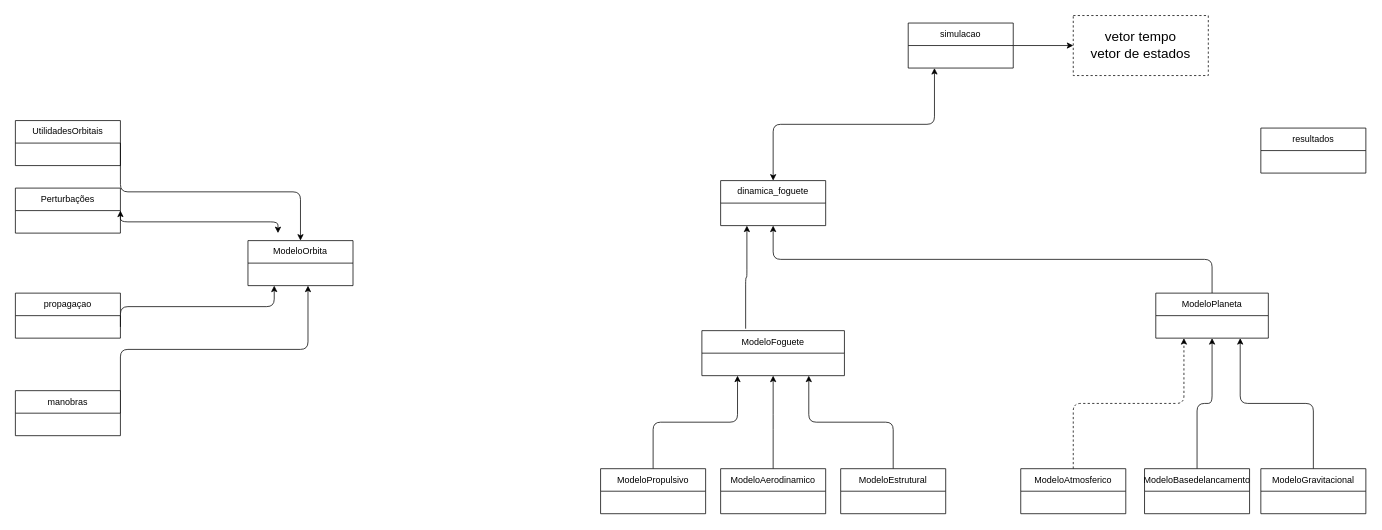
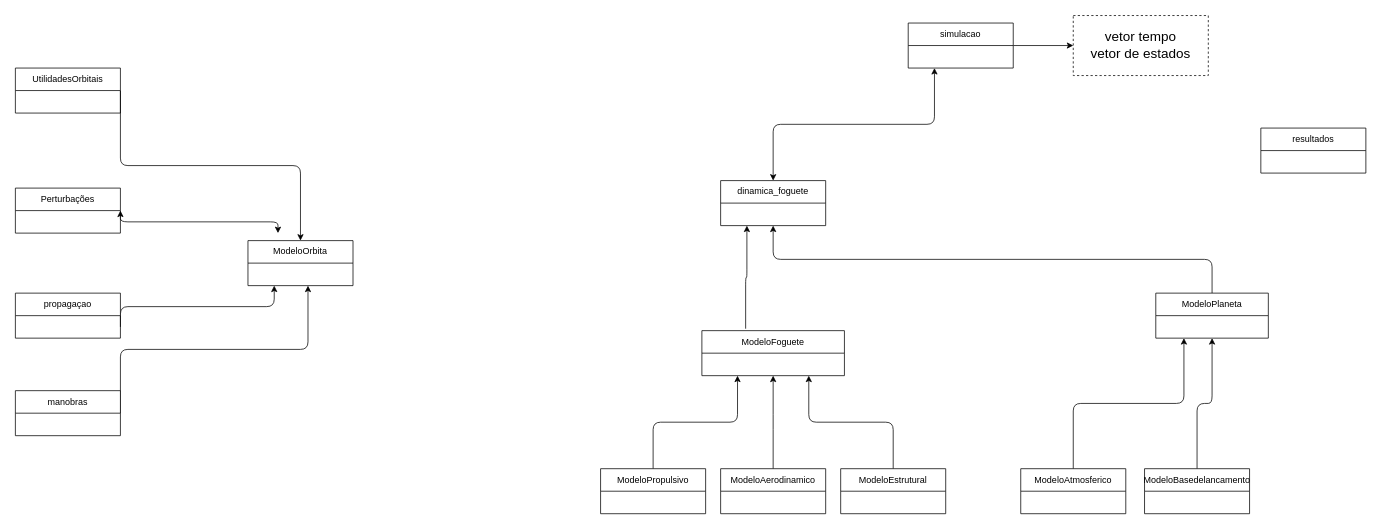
node "UtilidadesOrbitais": moved (68, 143) -> (68, 90)
edge "ModeloAtmosferico" -> "ModeloPlaneta": style dashed -> solid
edge "ModeloGravitacional" -> "ModeloPlaneta": removed
node "ModeloGravitacional": removed
